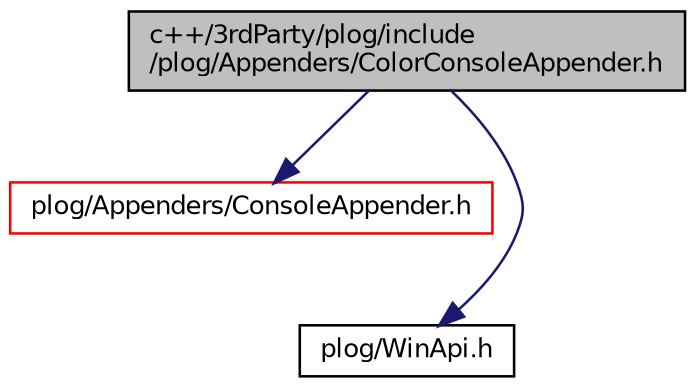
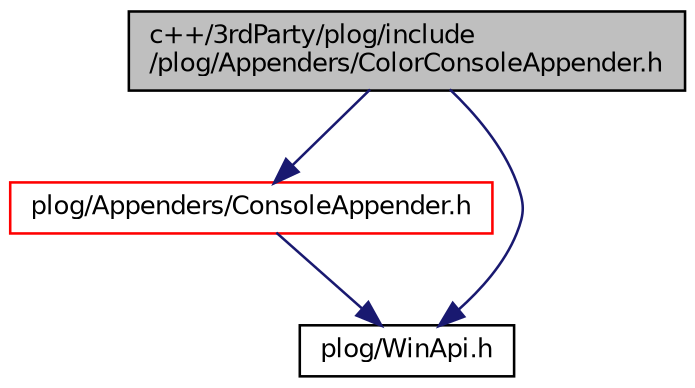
edge "plog/Appenders/ConsoleAppender.h" -> "plog/WinApi.h": added
